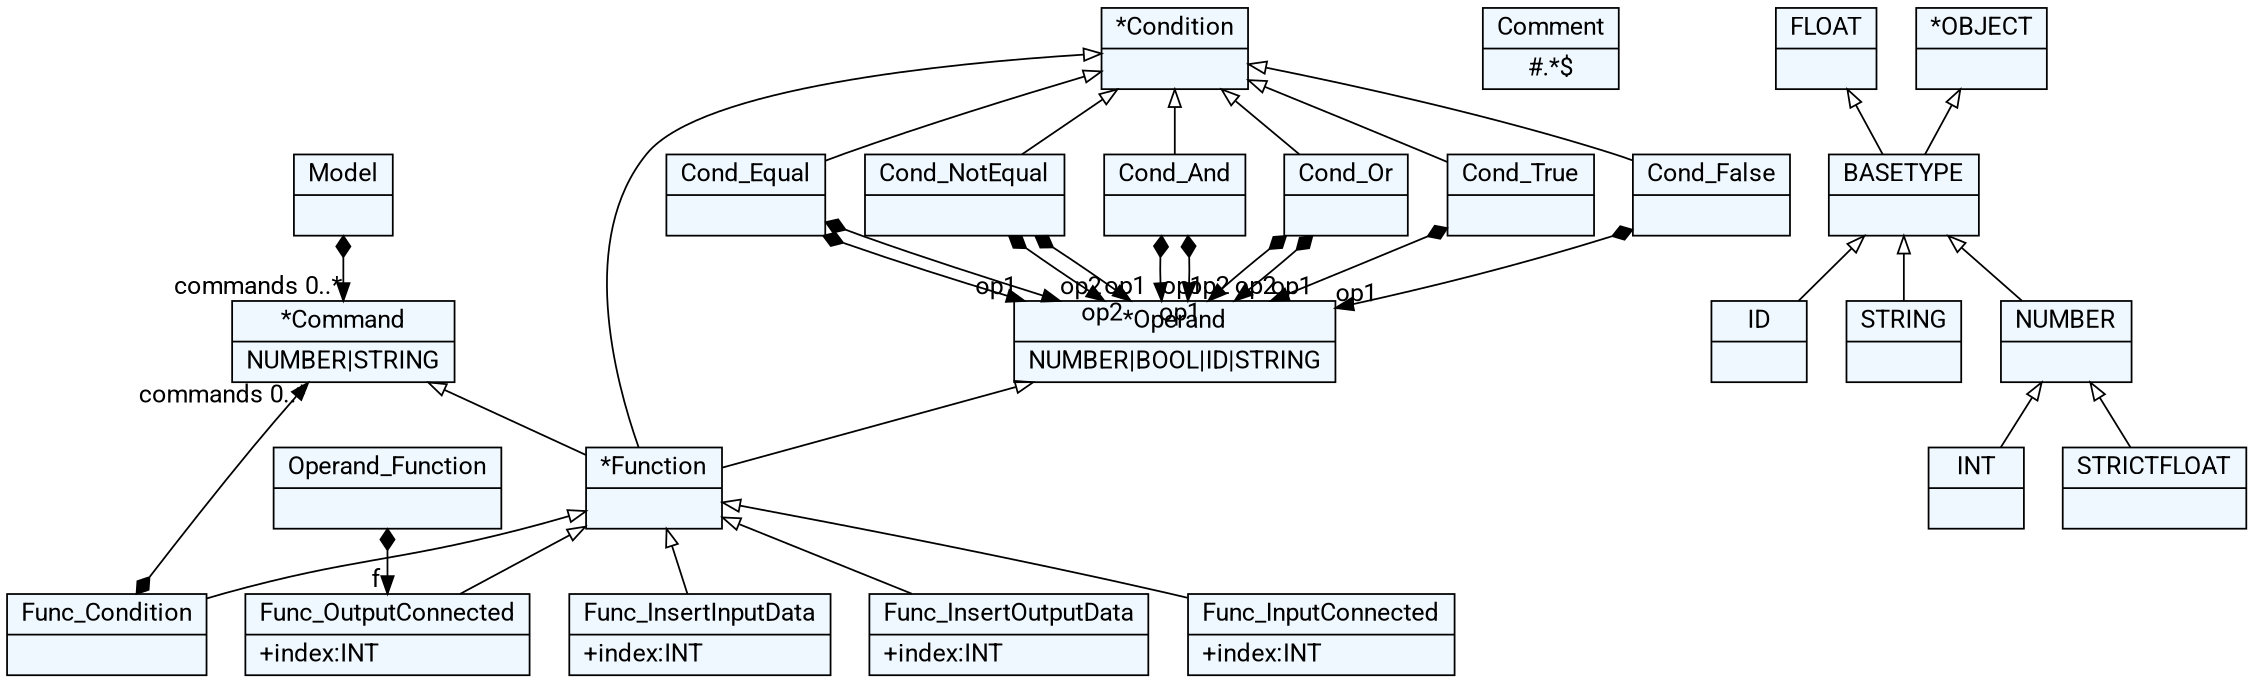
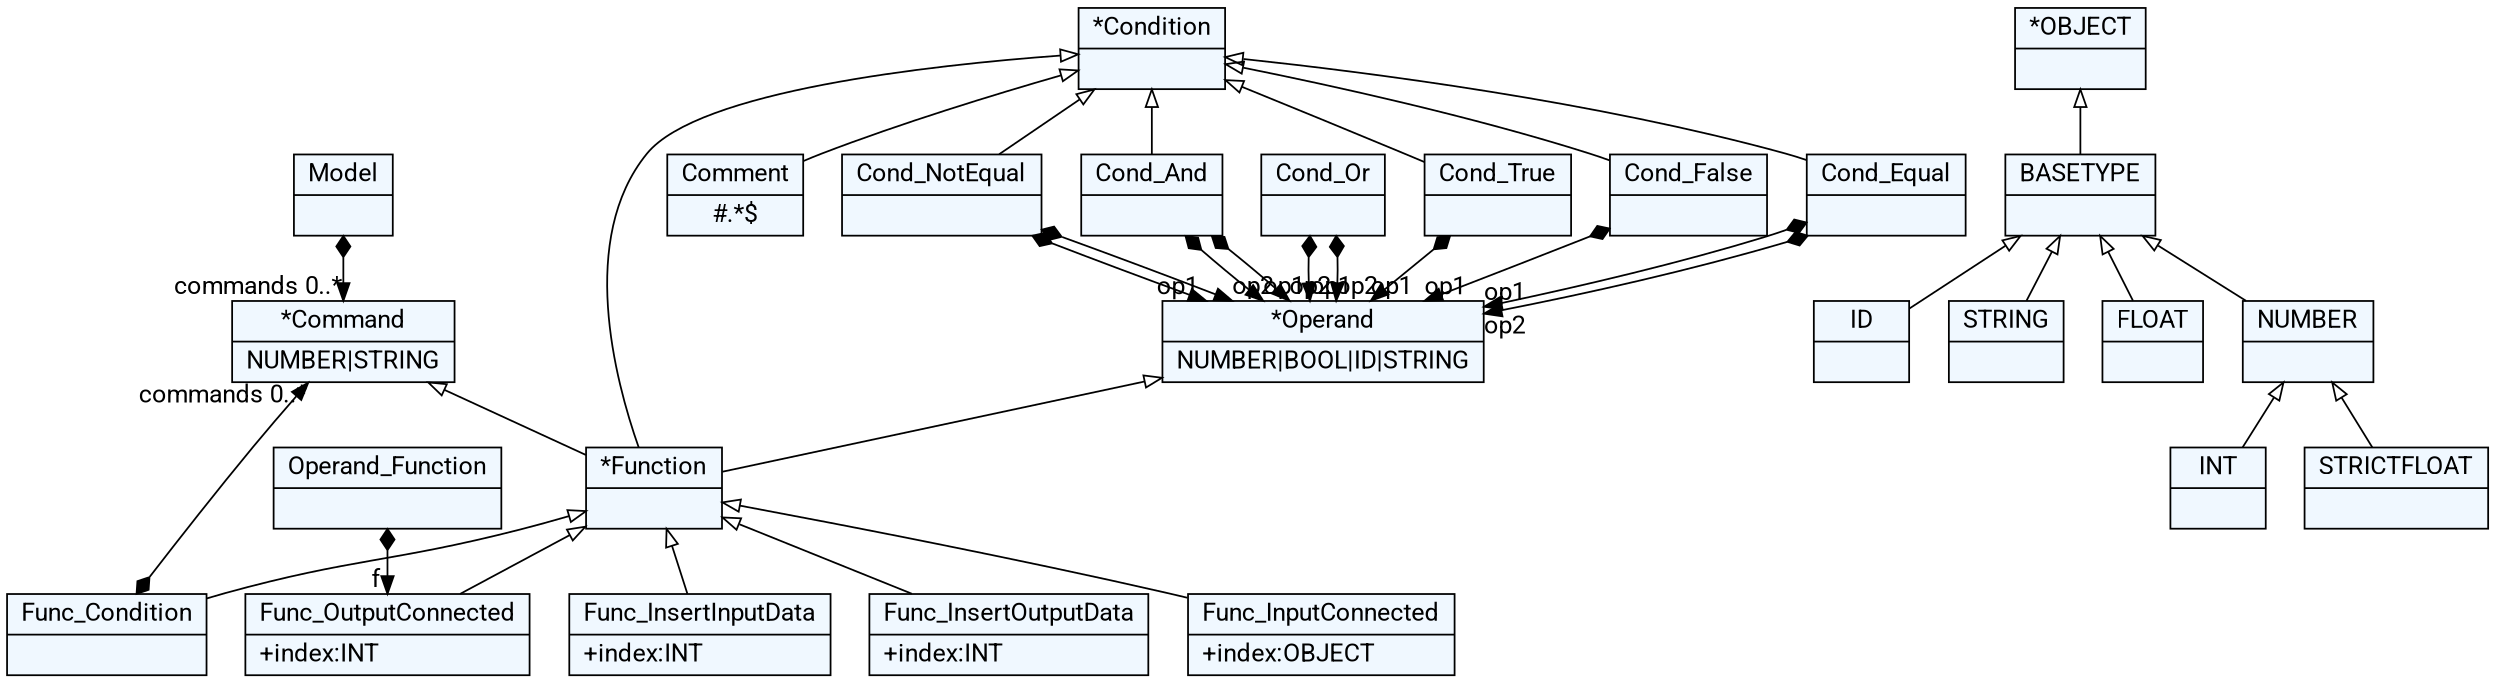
edge "Cond_Or" -> "*Condition": now "Comment" -> "*Condition"
edge "BASETYPE" -> "FLOAT": reversed
node "Func_InputConnected": text "+index:INT" -> "+index:OBJECT"
